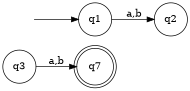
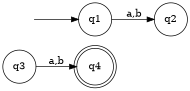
node "q7": label "q7" -> "q4"
